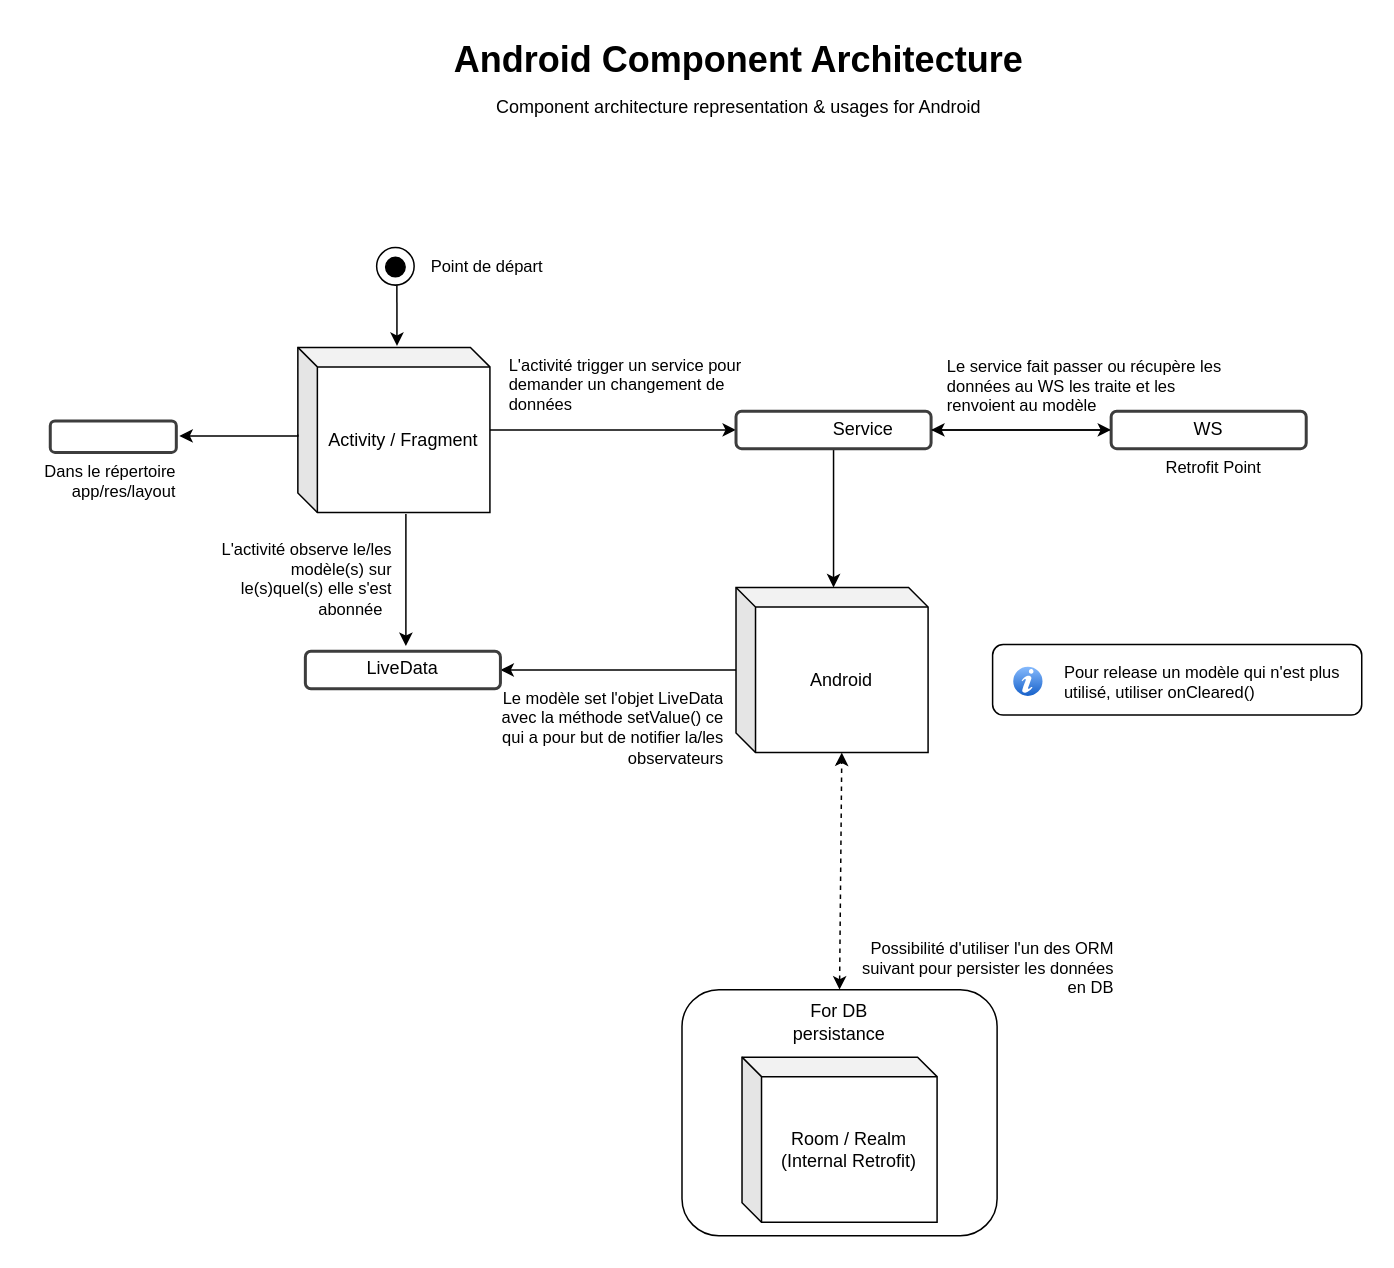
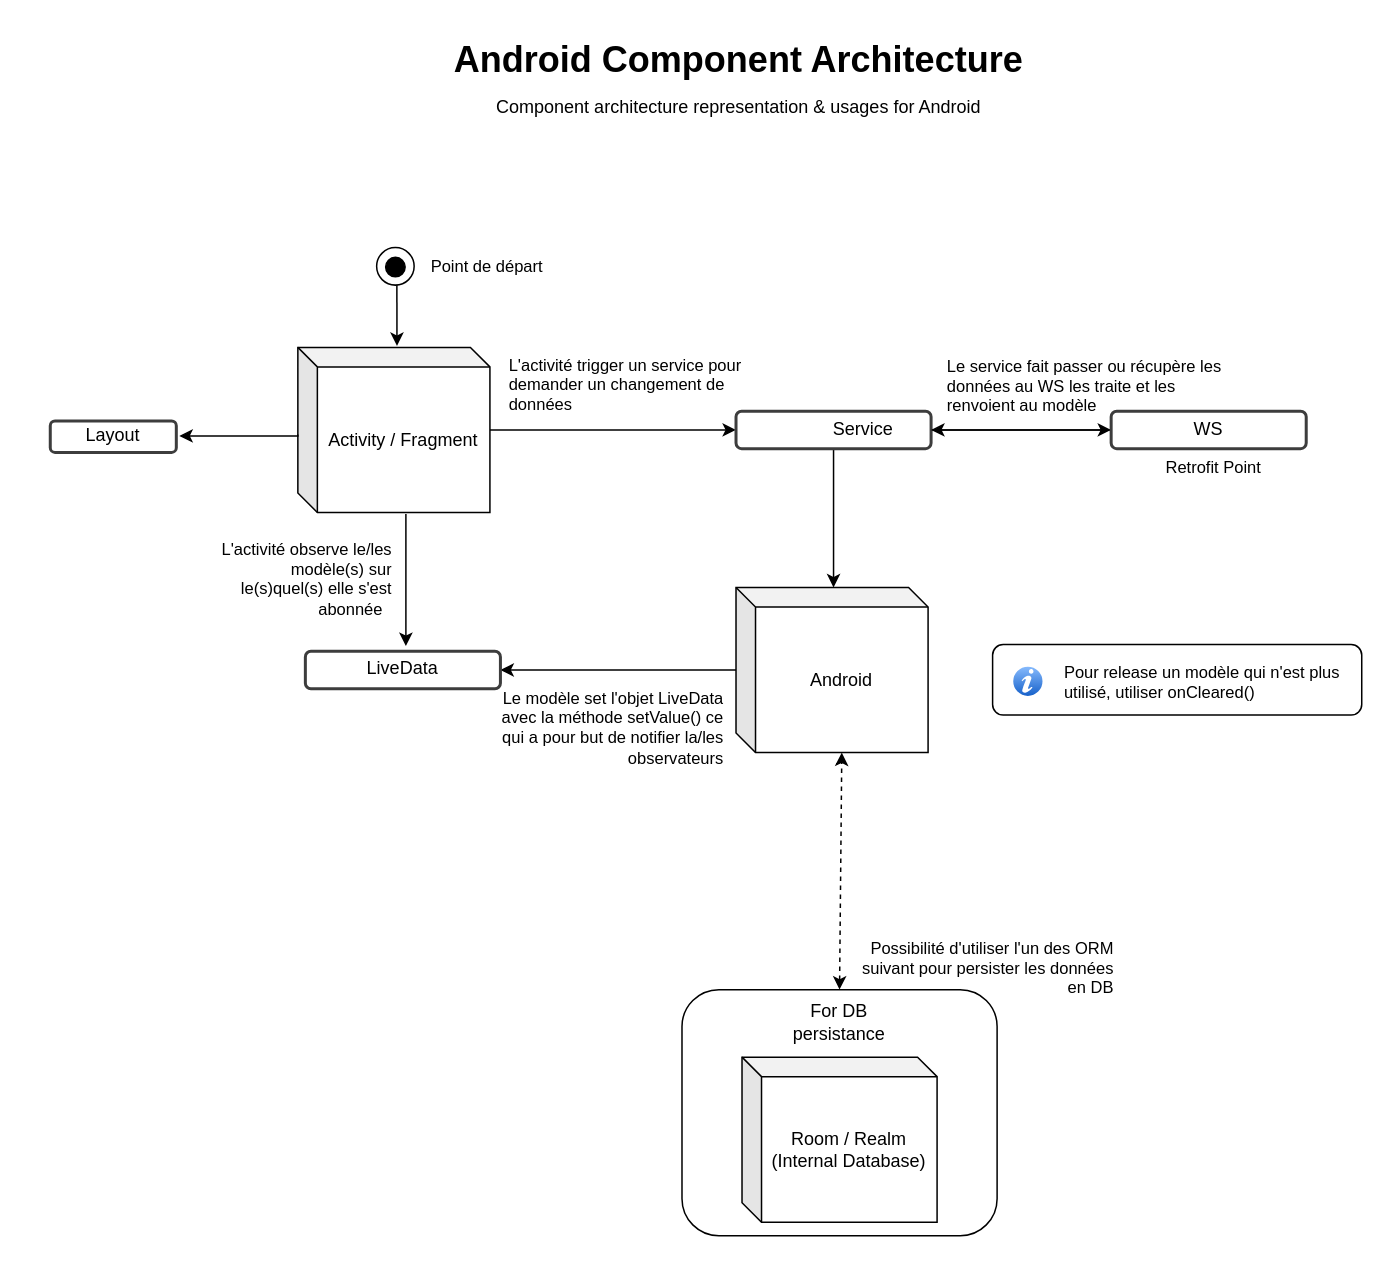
node "Layout": added
node "Dans le répertoire app/res/layout": removed
node "Room / Realm (Internal Retrofit)": label "Room / Realm (Internal Retrofit)" -> "Room / Realm (Internal Database)"
